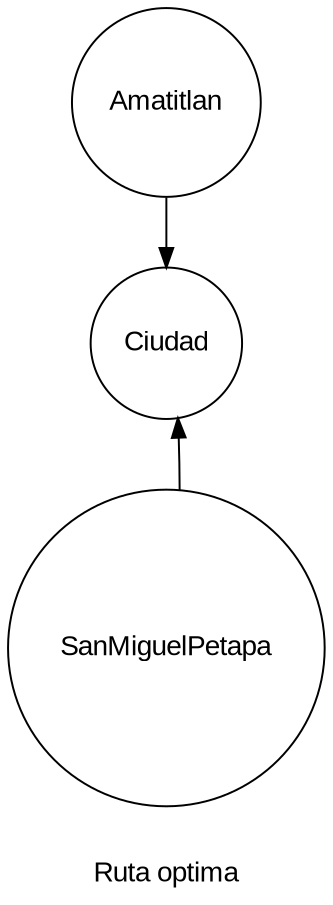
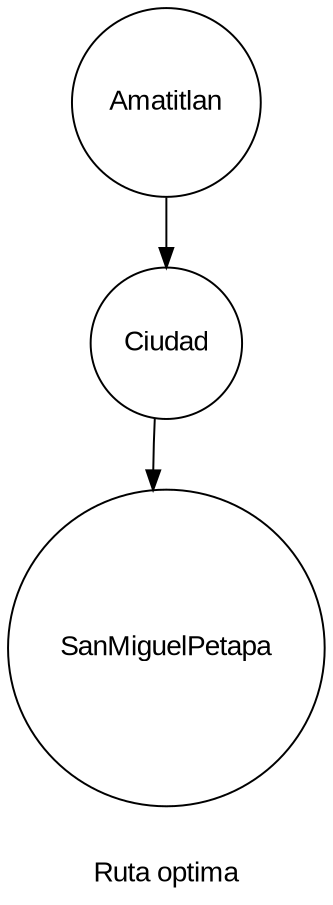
edge "SanMiguelPetapa" -> "Ciudad": reversed
